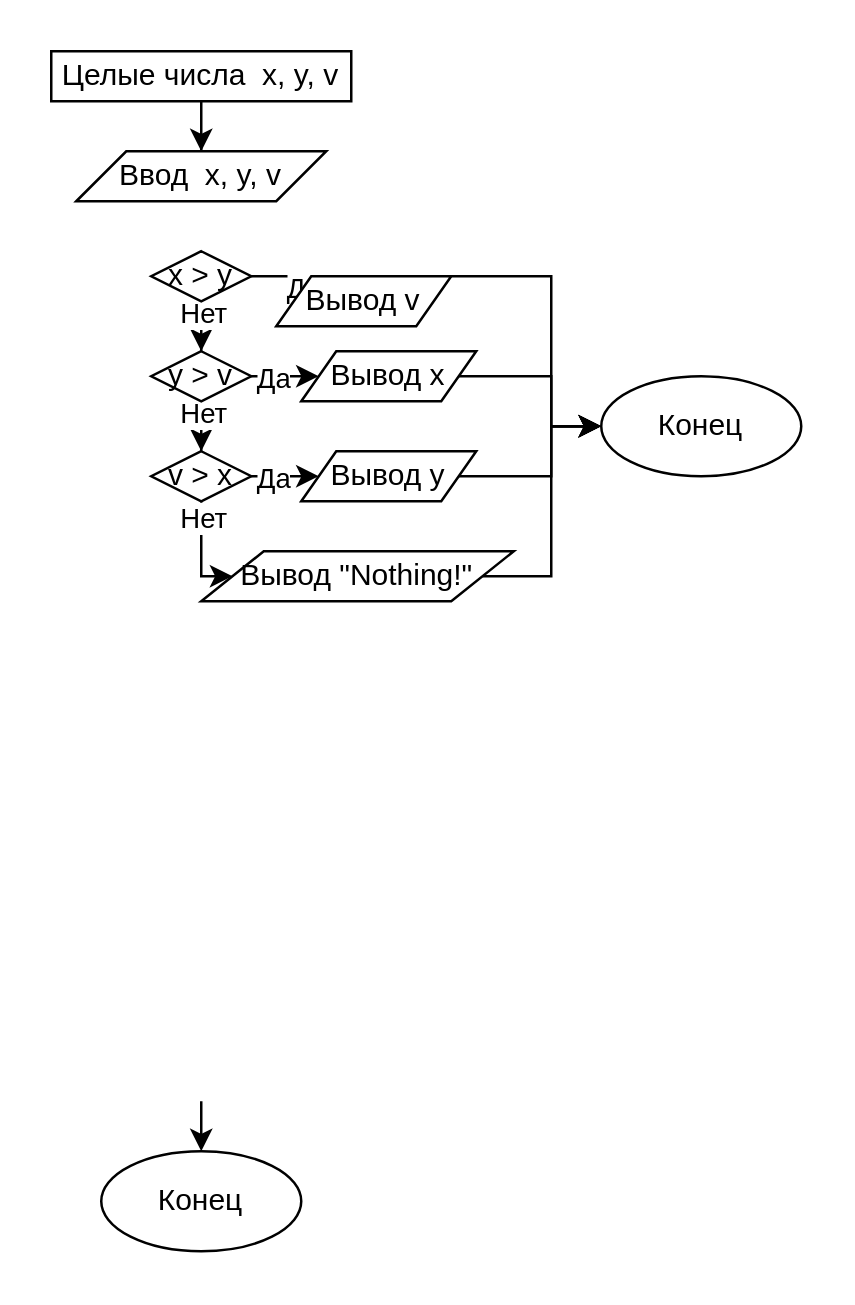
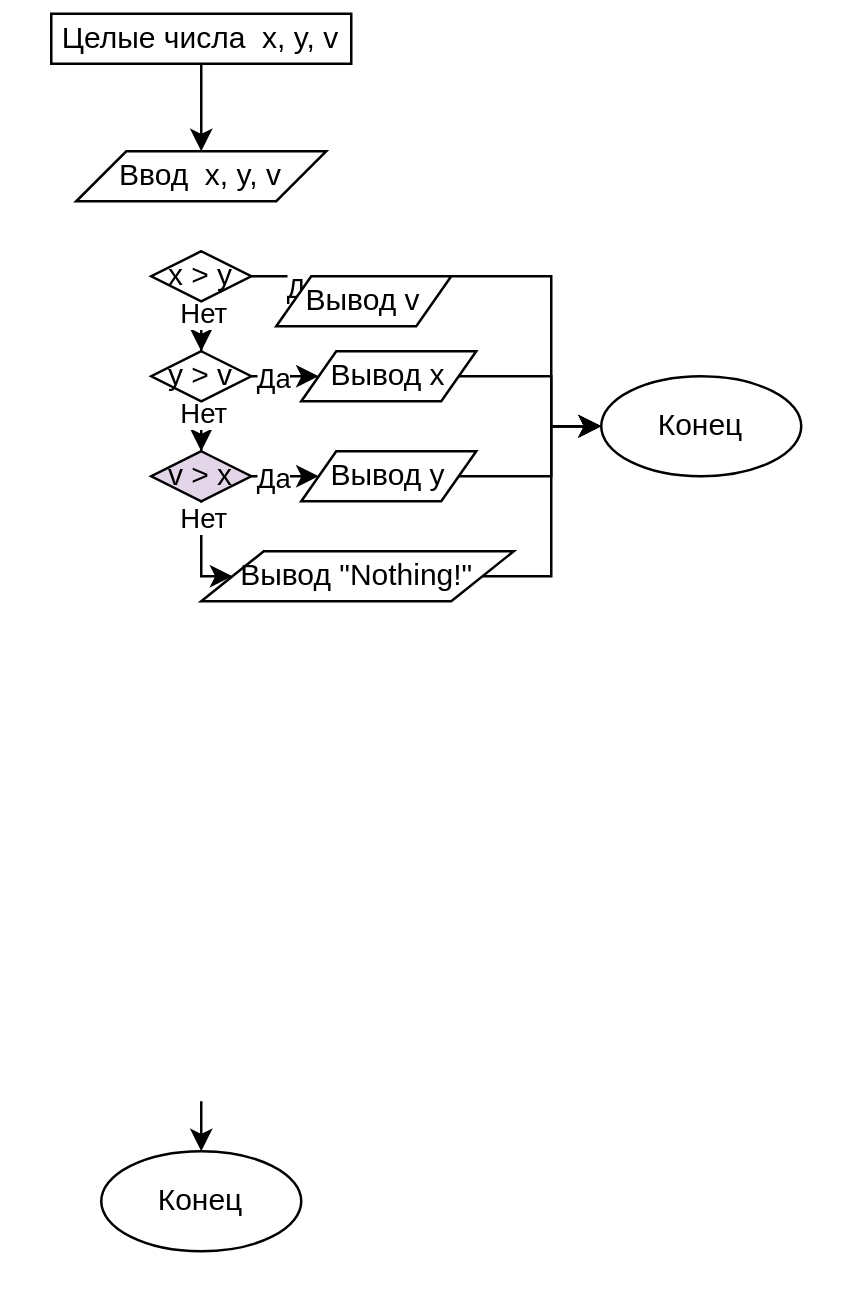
node "Целые числа x, y, v": moved (201, 76) -> (201, 39)
node "v > x": fillcolor #ffffff -> #e1d5e7
